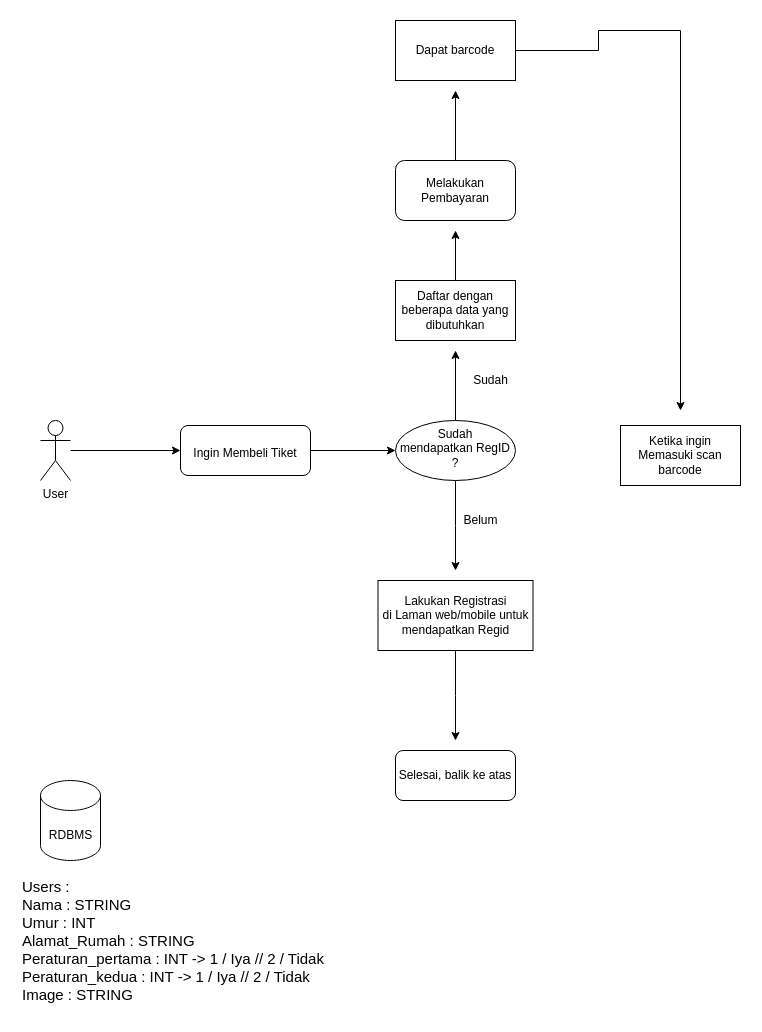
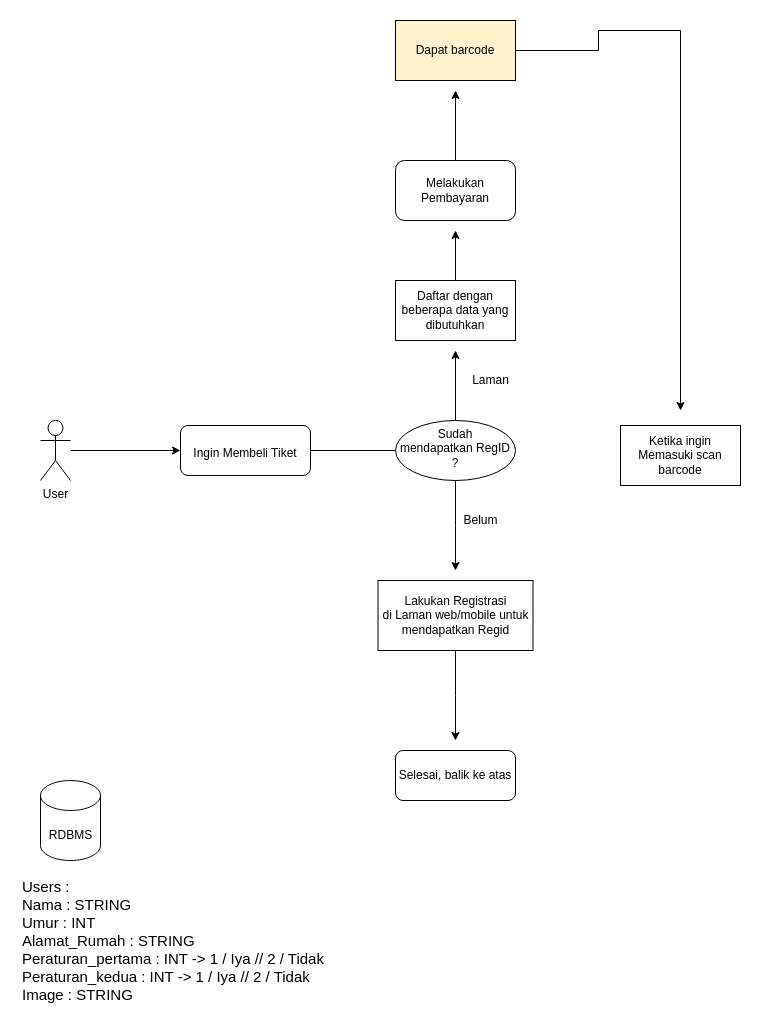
node "Dapat barcode": fillcolor #ffffff -> #fff2cc
node "Sudah": label "Sudah" -> "Laman"
edge "Ingin Membeli Tiket" -> "Sudah mendapatkan RegID ?": arrowhead classic -> none
